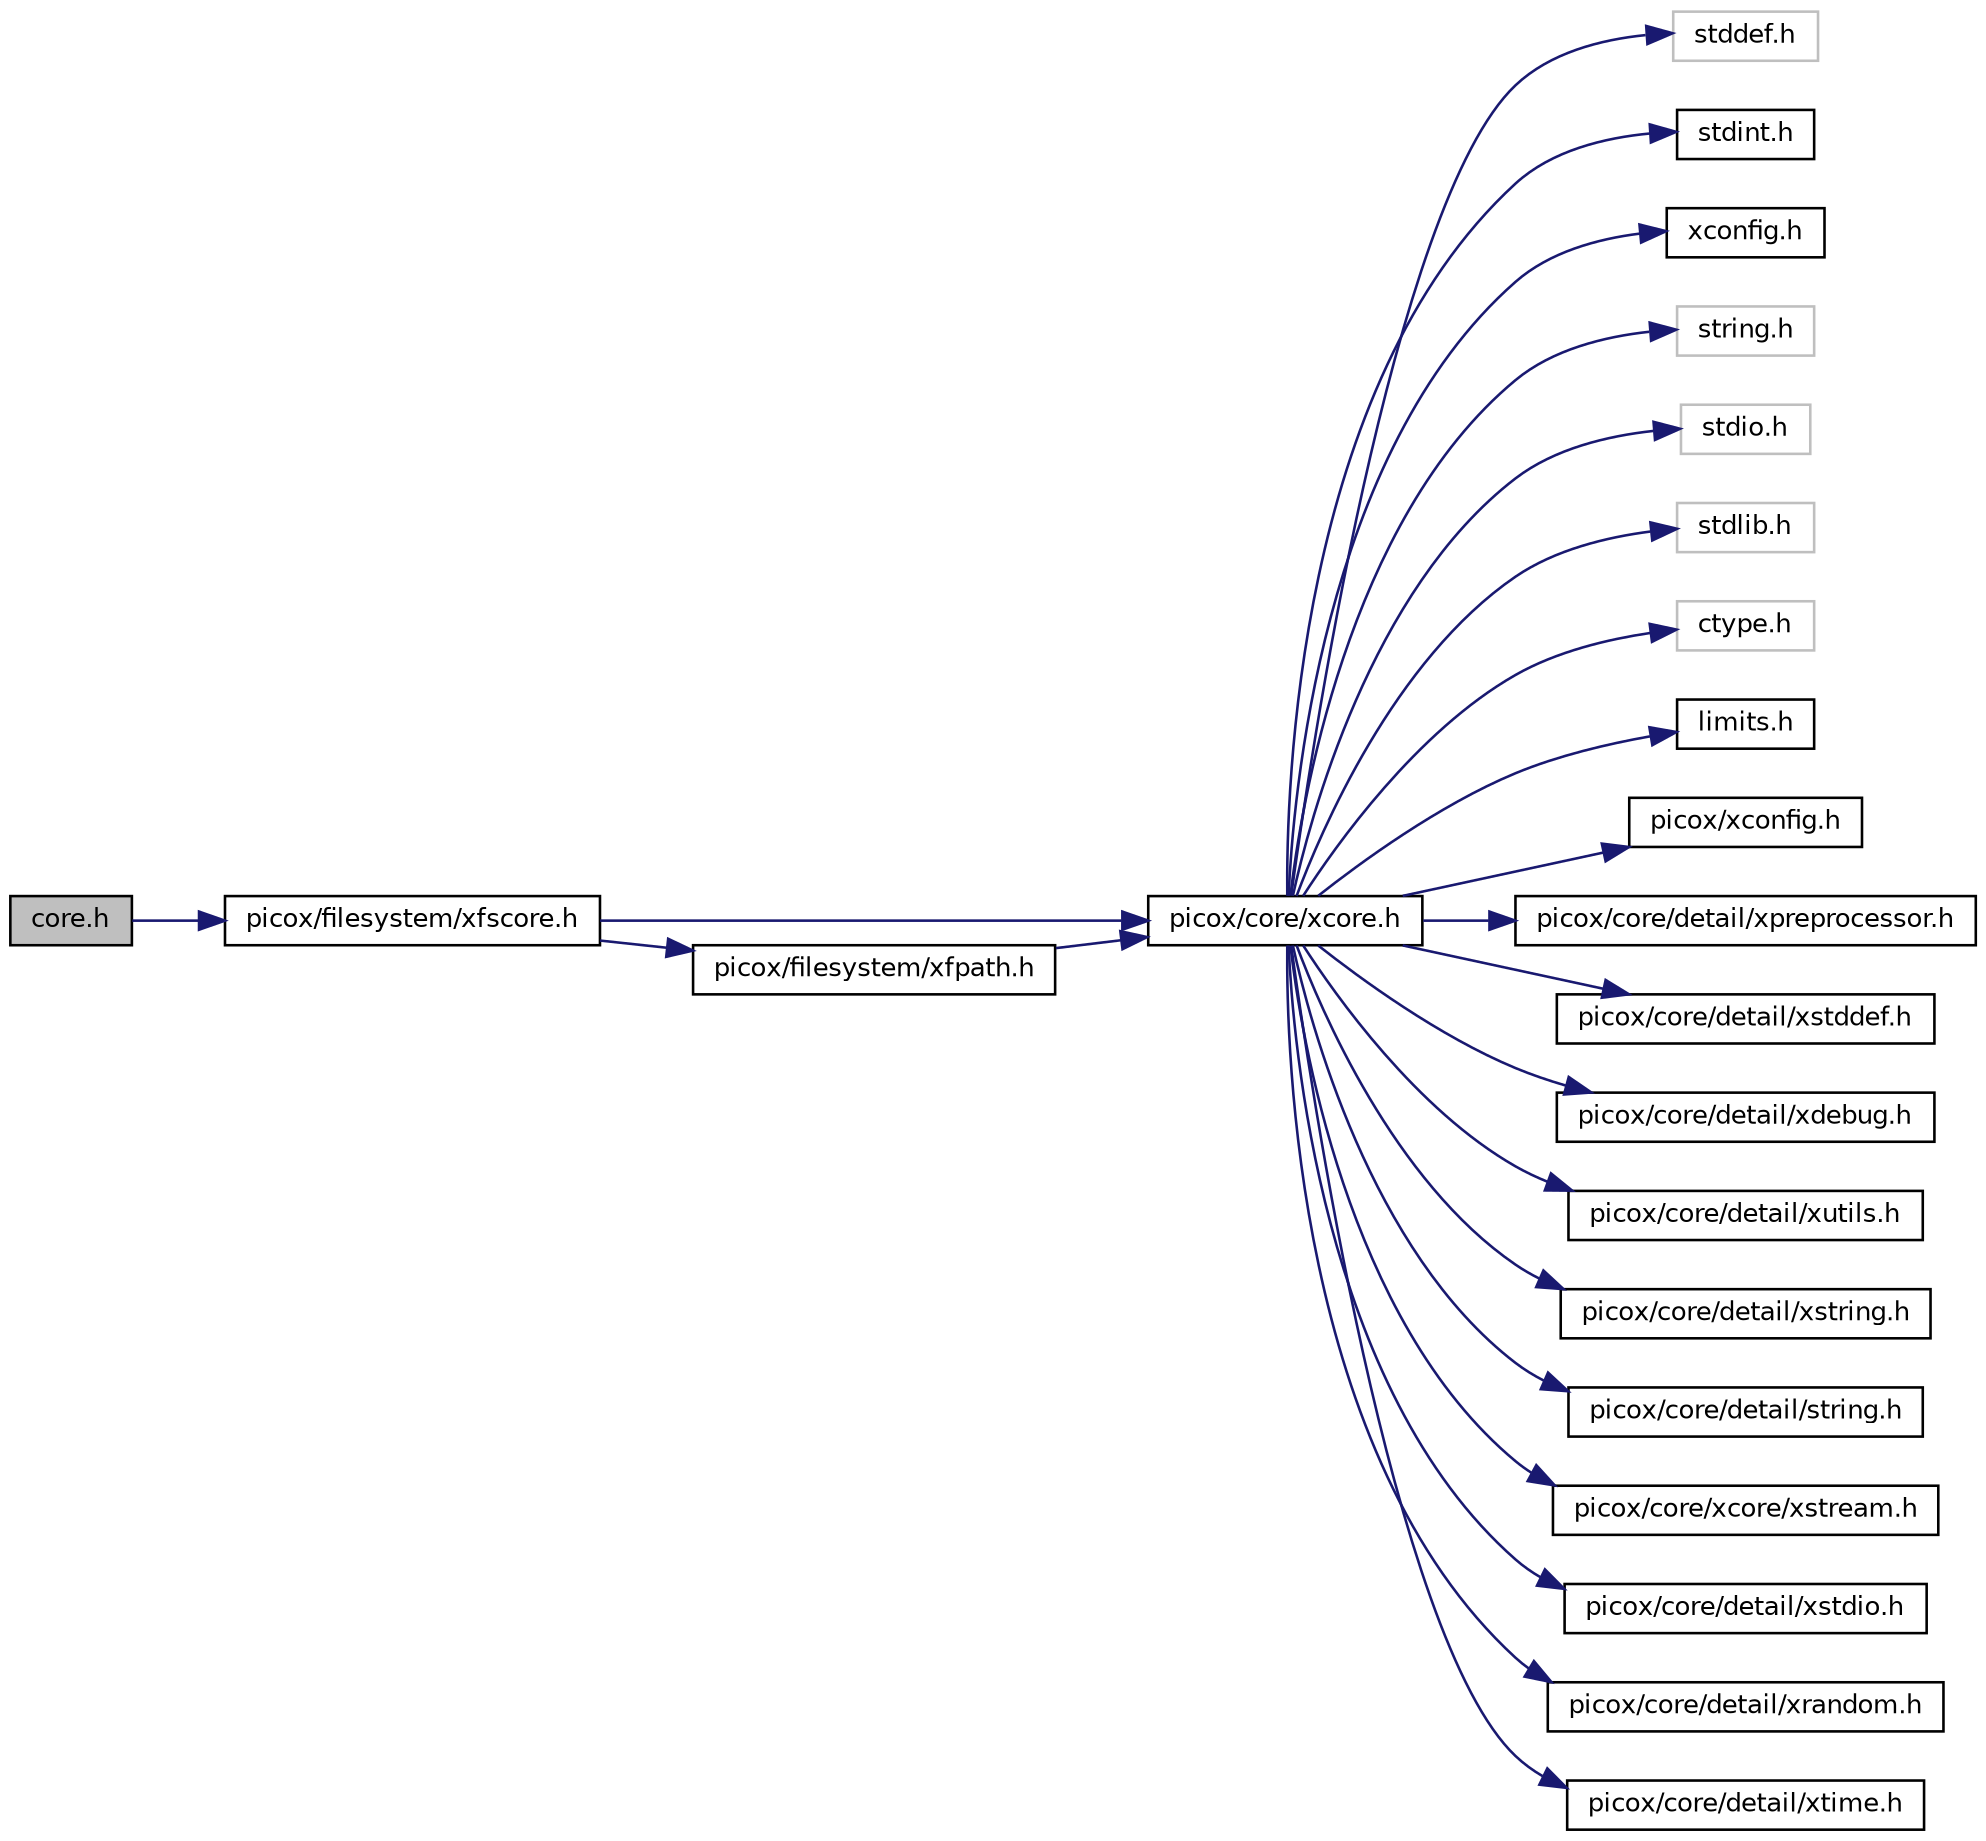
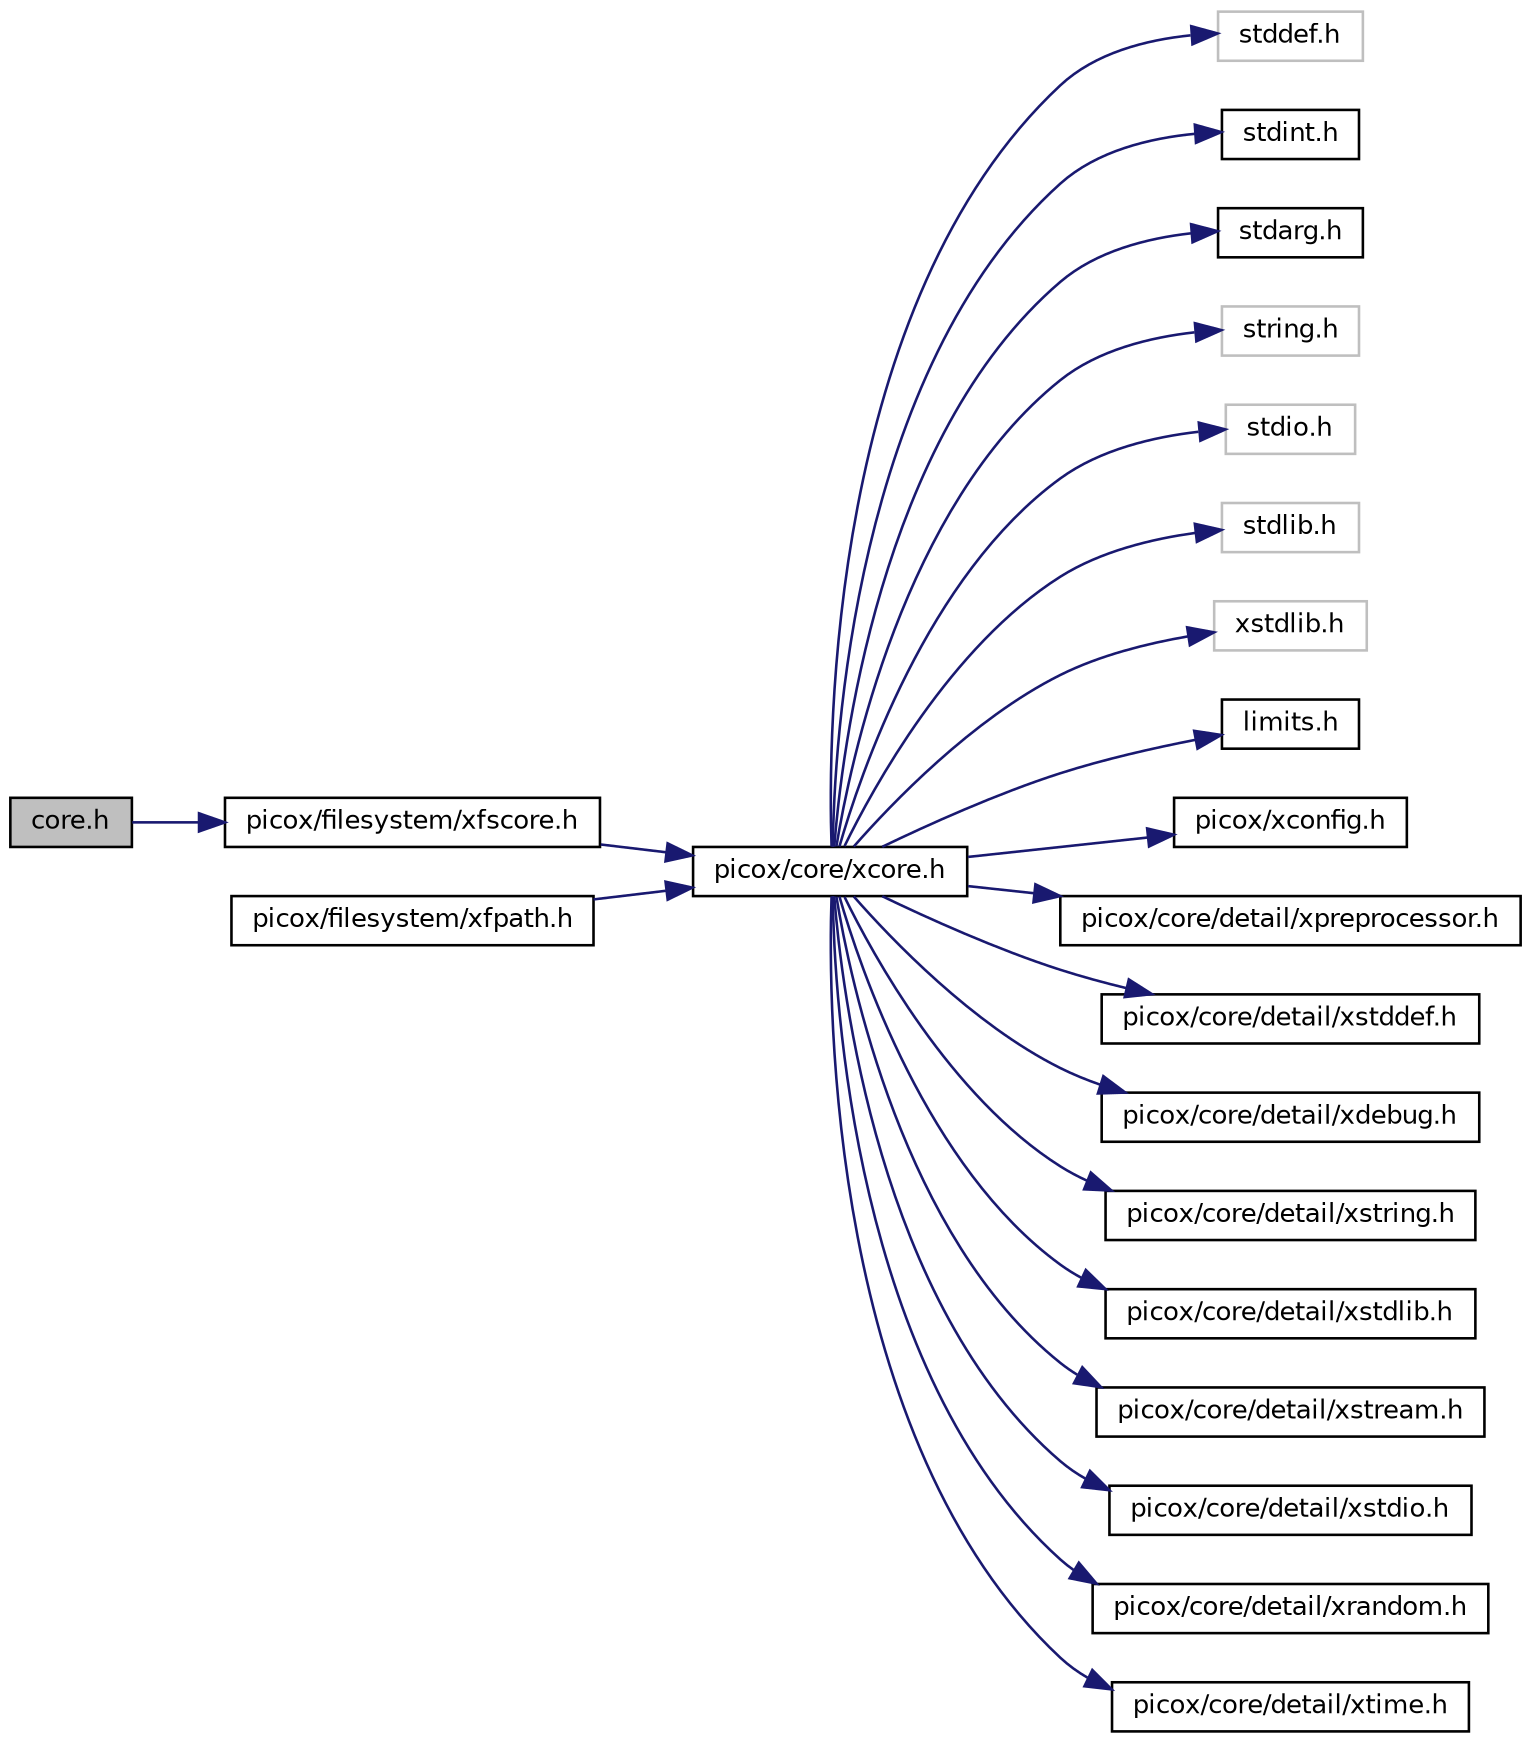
node "xconfig.h": label "xconfig.h" -> "stdarg.h"
node "ctype.h": label "ctype.h" -> "xstdlib.h"
edge "picox/filesystem/xfscore.h" -> "picox/filesystem/xfpath.h": removed
node "picox/core/detail/xutils.h": removed
node "picox/core/detail/string.h": label "picox/core/detail/string.h" -> "picox/core/detail/xstdlib.h"
node "picox/core/xcore/xstream.h": label "picox/core/xcore/xstream.h" -> "picox/core/detail/xstream.h"
